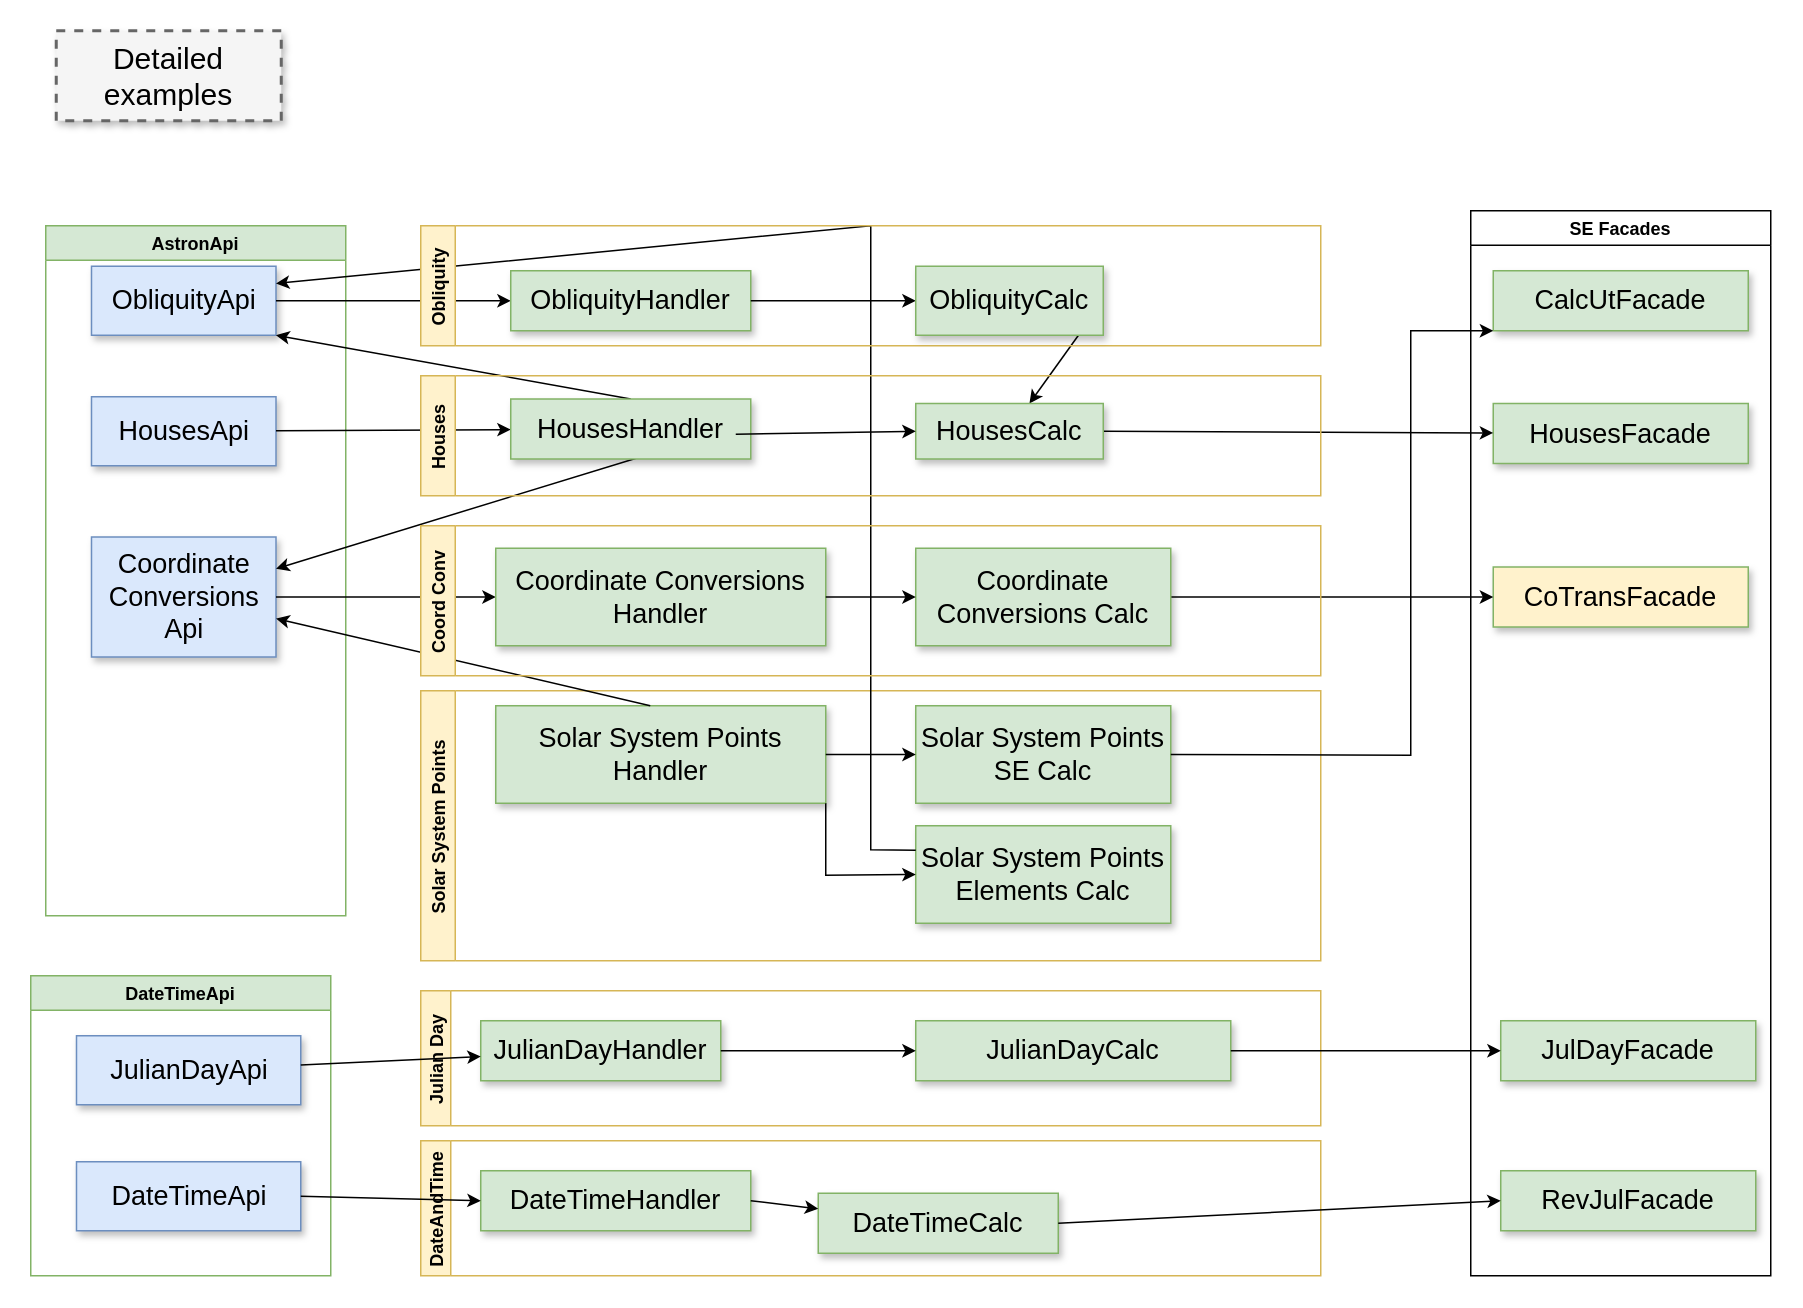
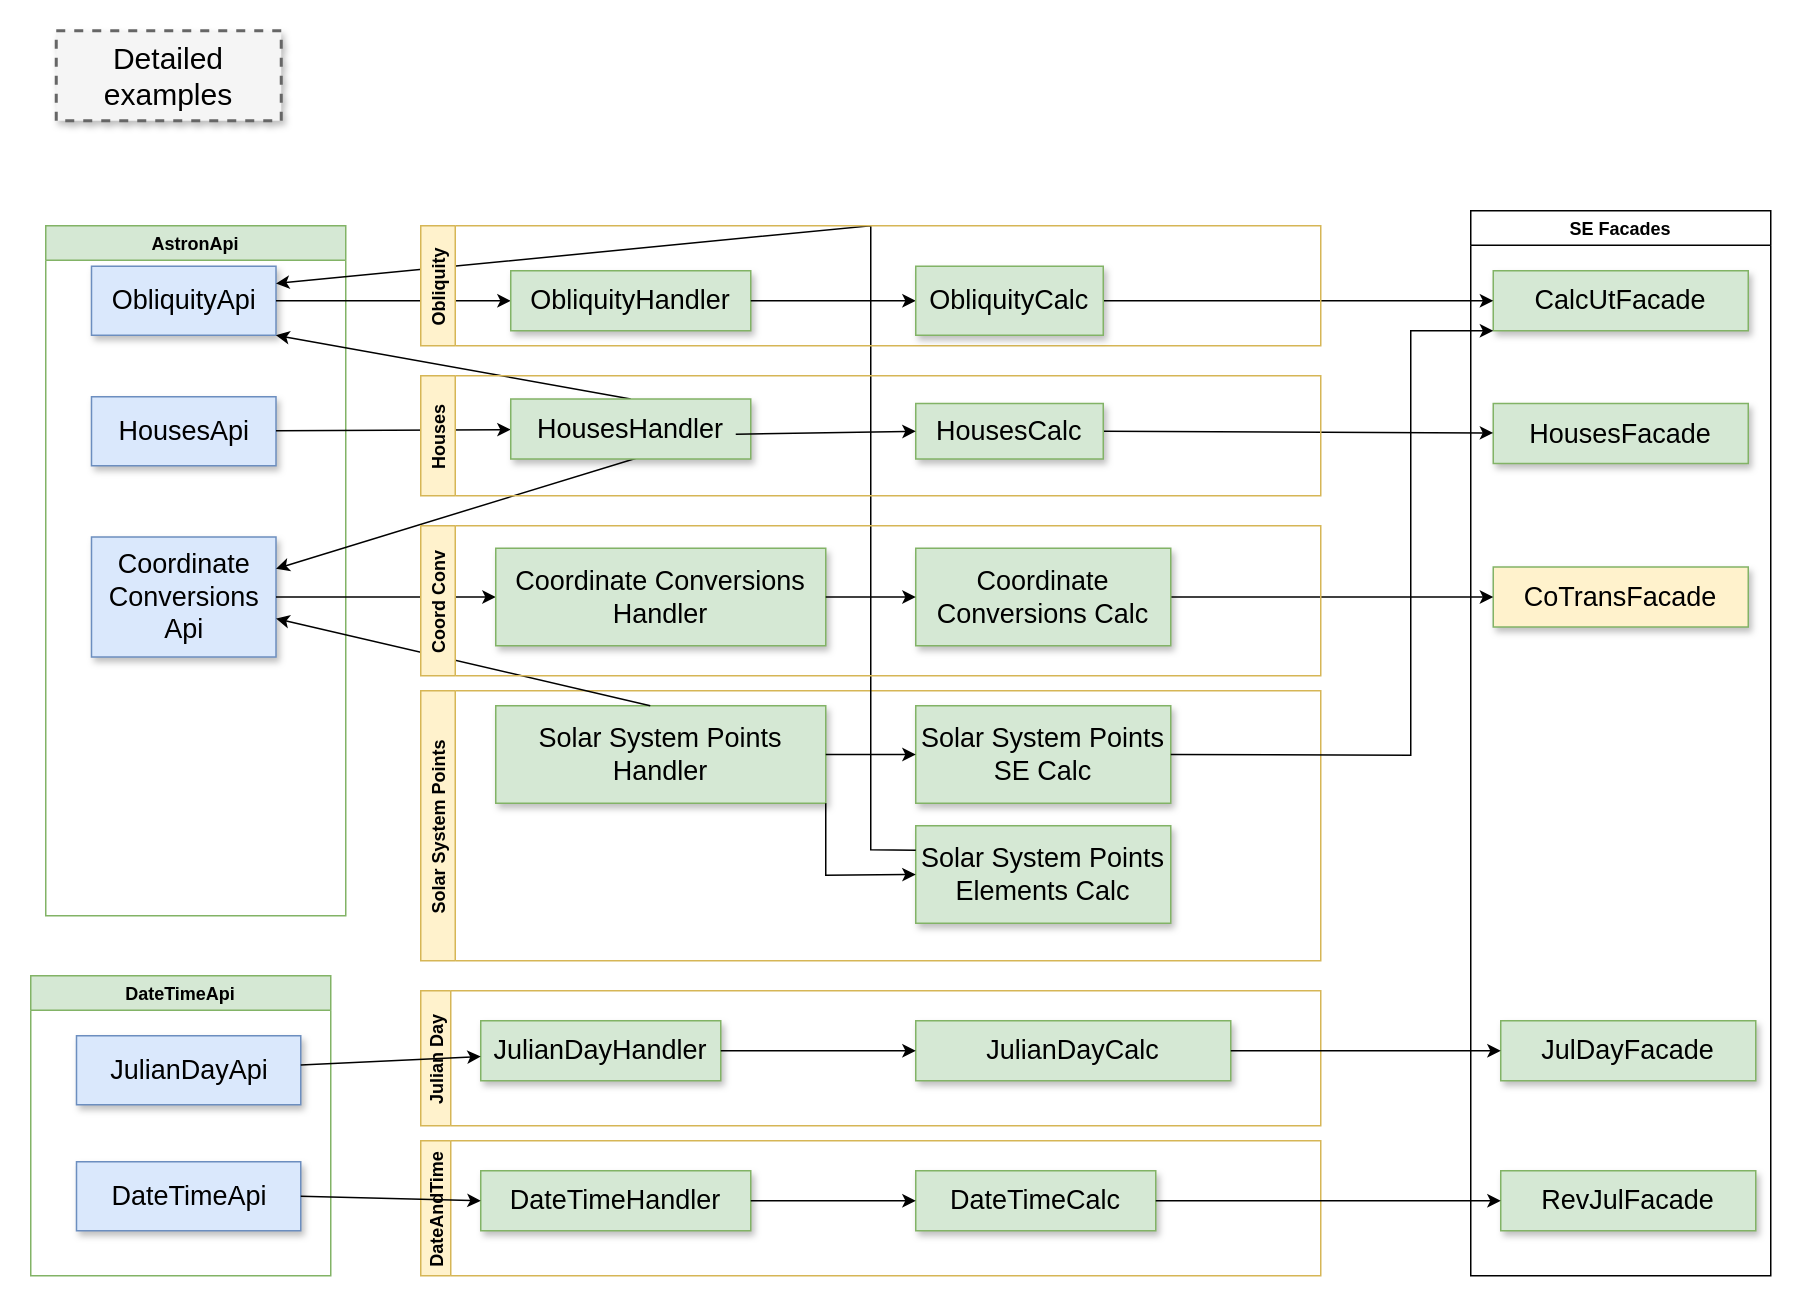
edge "ObliquityCalc" -> "HousesCalc": now "ObliquityCalc" -> "CalcUtFacade"
node "DateTimeCalc": moved (938, 1223) -> (1036, 1201)
